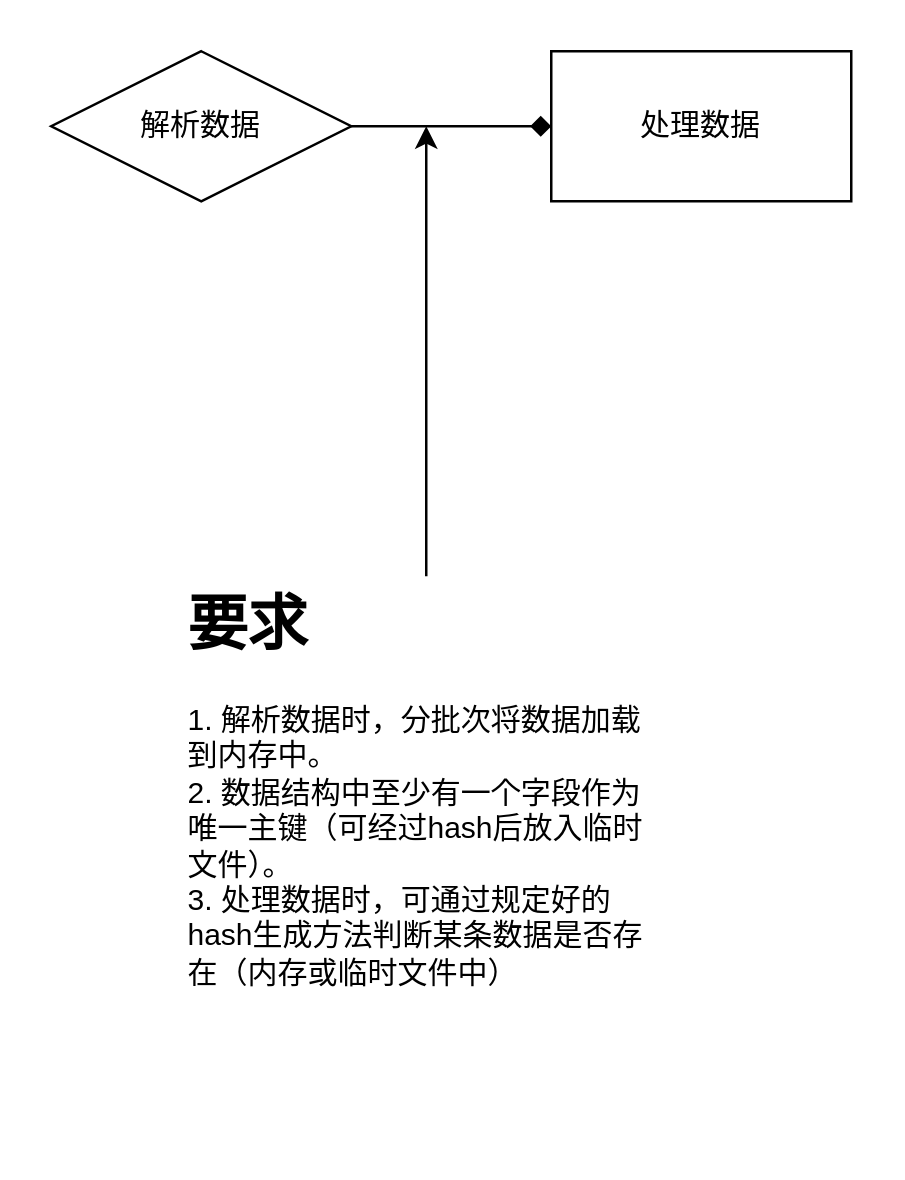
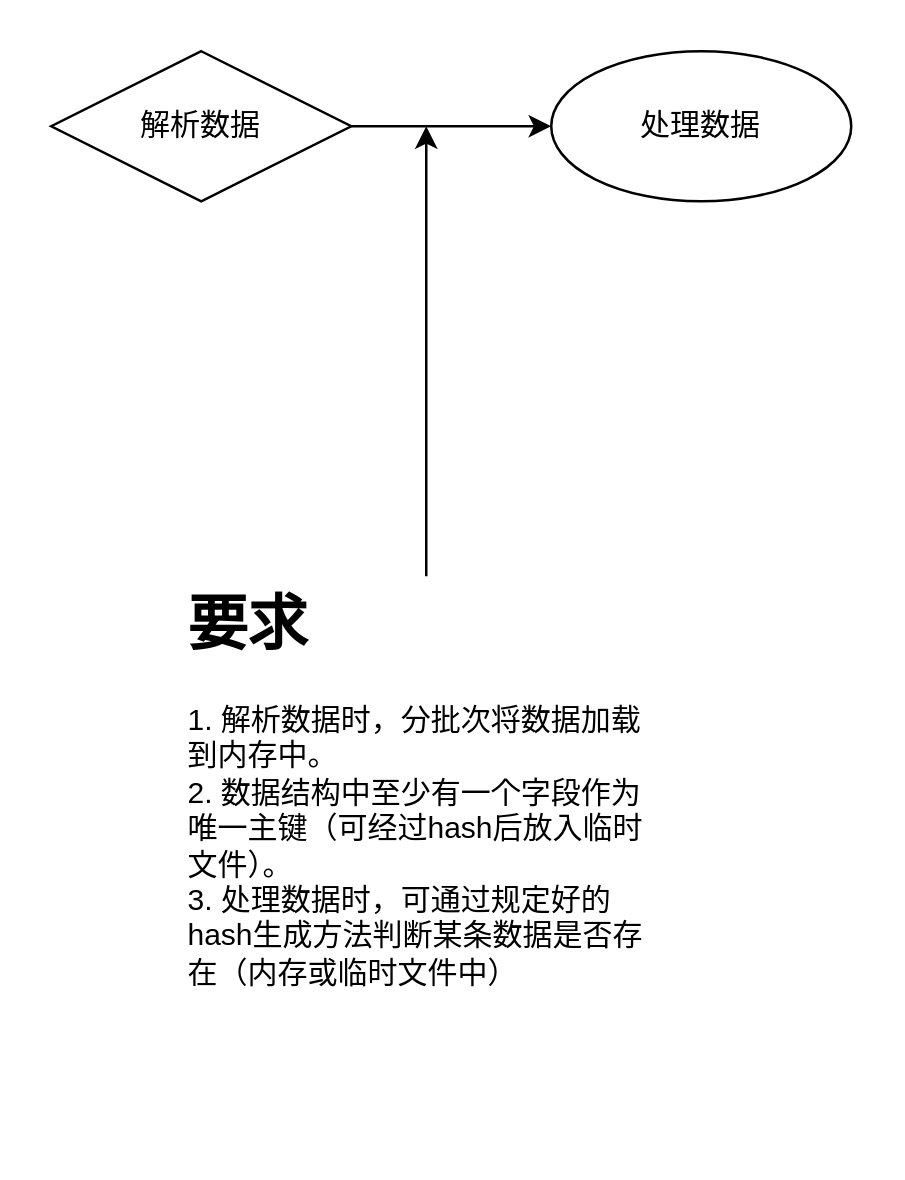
edge "解析数据" -> "处理数据": arrowhead diamond -> classic
node "处理数据": shape rectangle -> ellipse
